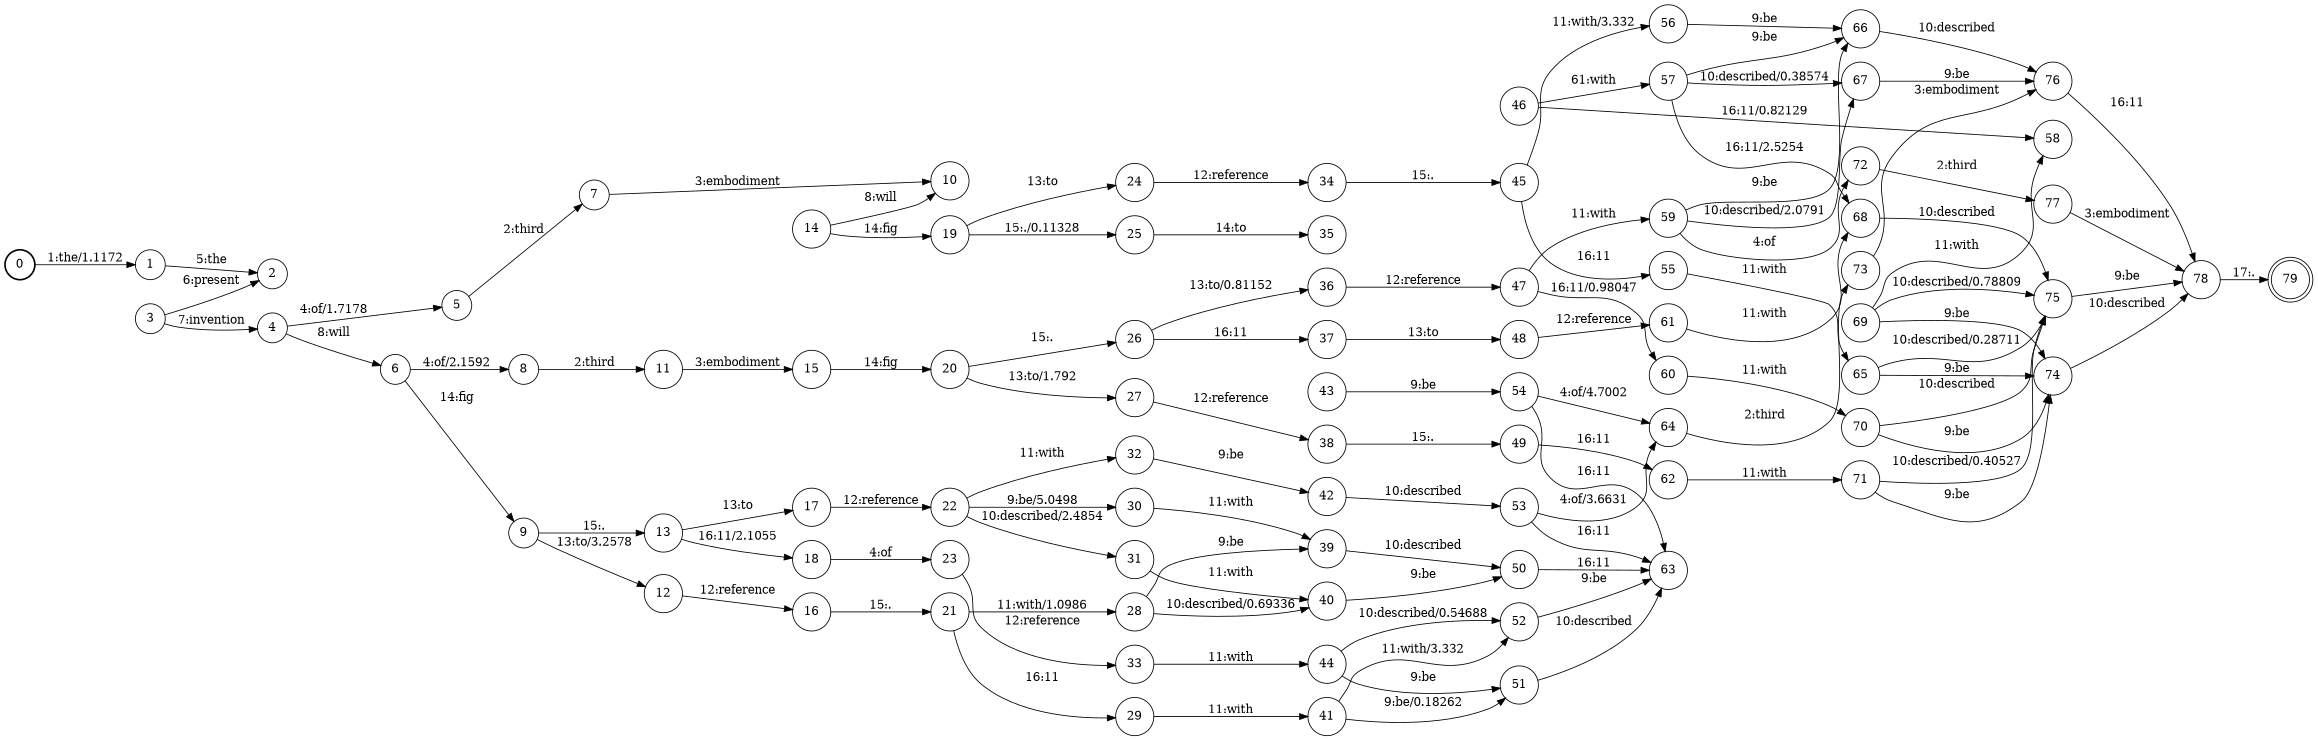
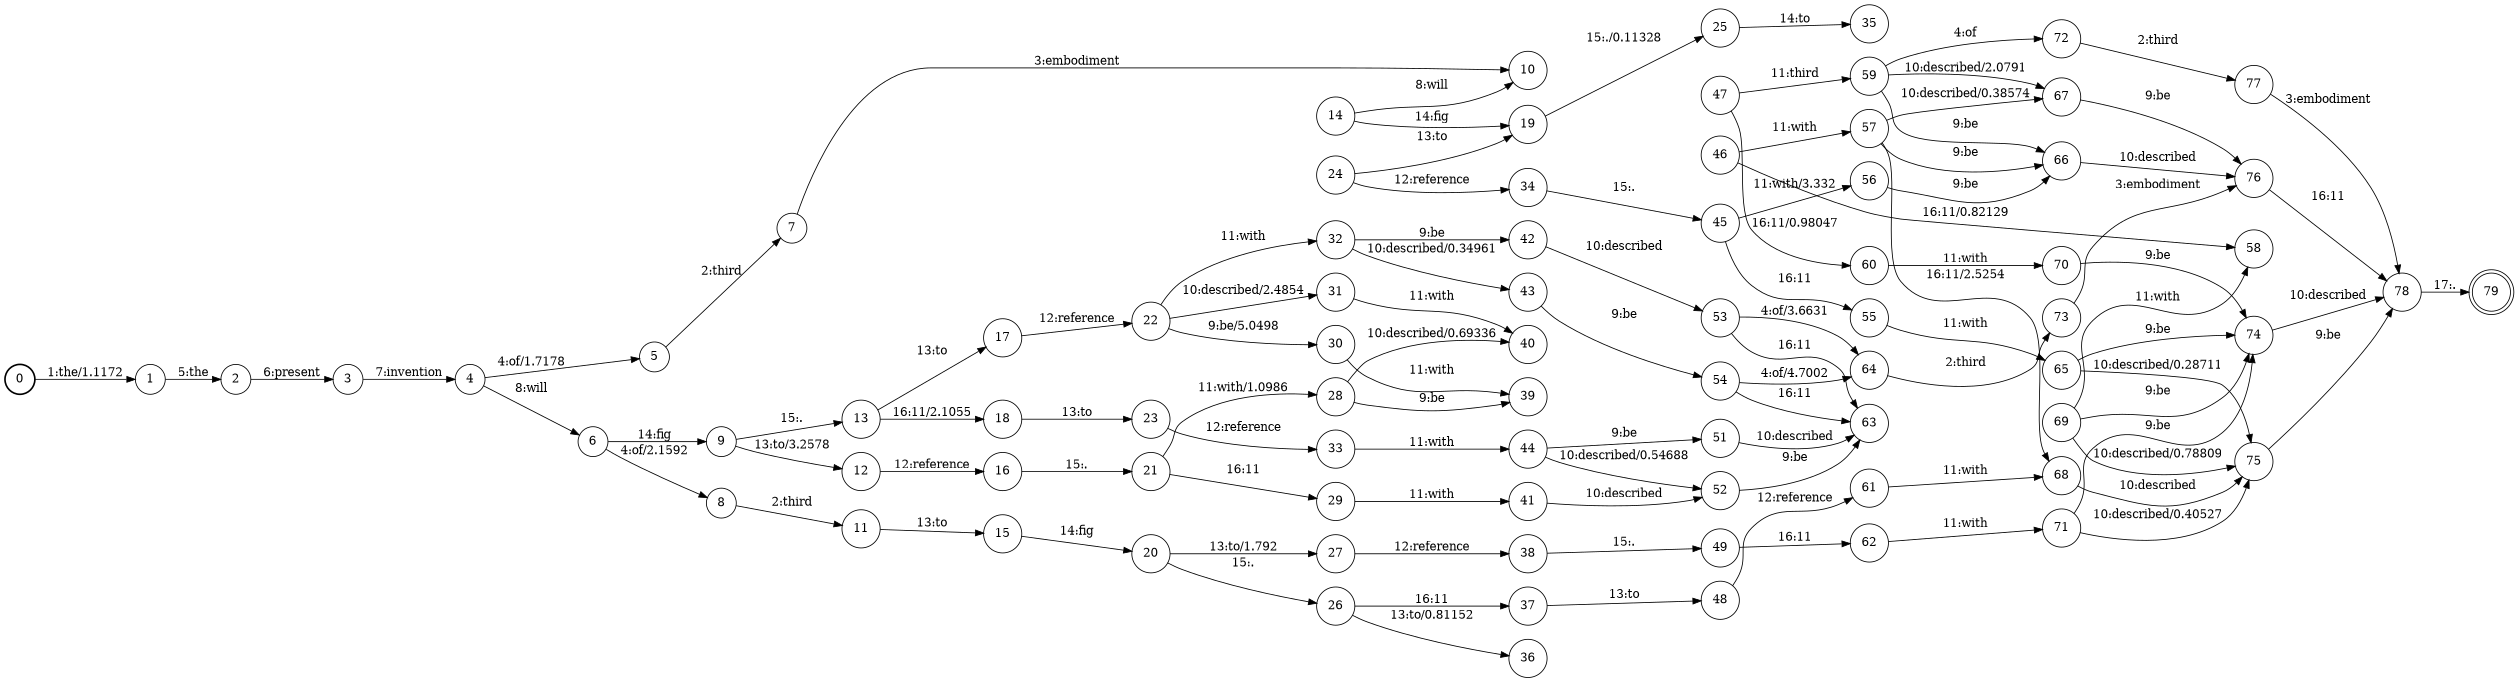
edge "46" -> "57": label "61:with" -> "11:with"
edge "19" -> "24": reversed
edge "47" -> "59": label "11:with" -> "11:third"
edge "32" -> "43": added, label "10:described/0.34961"
edge "36" -> "47": removed, label "12:reference"
edge "3" -> "2": reversed
edge "11" -> "15": label "3:embodiment" -> "13:to"
edge "70" -> "75": removed, label "10:described"
edge "18" -> "23": label "4:of" -> "13:to"
node "50": removed
edge "41" -> "52": label "11:with/3.332" -> "10:described"
edge "41" -> "51": removed, label "9:be/0.18262"
